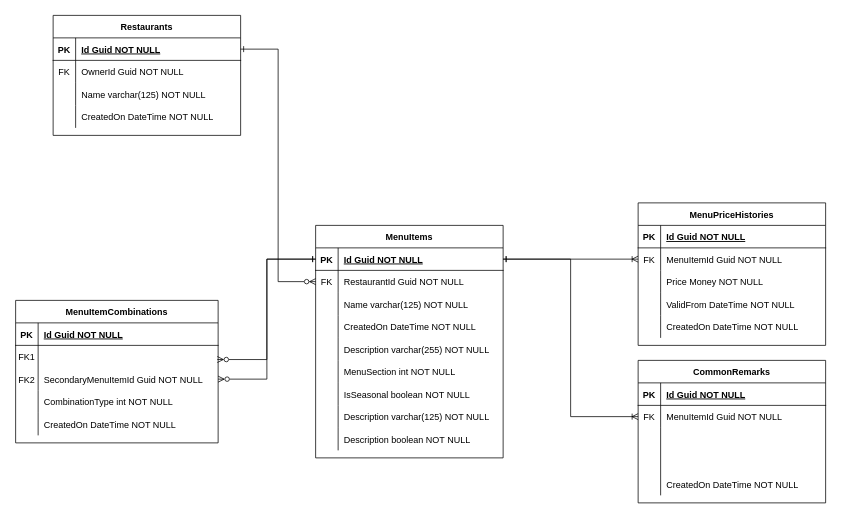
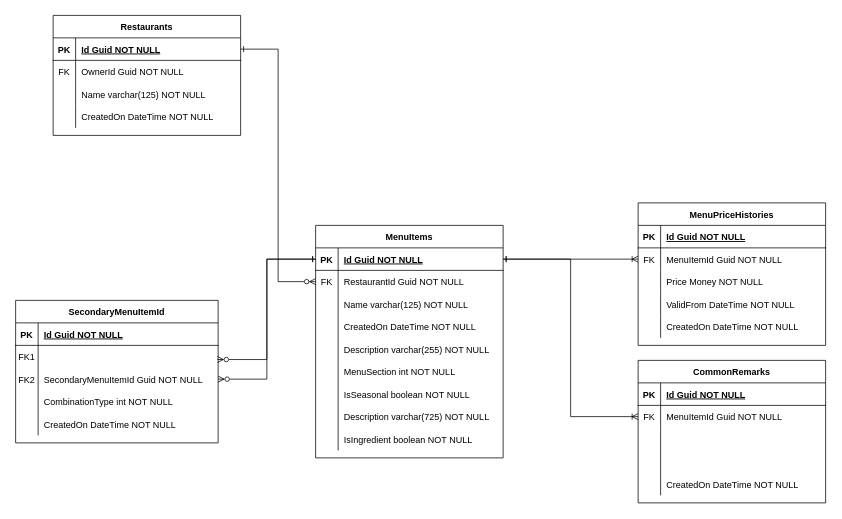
node "MenuItemCombinations": label "MenuItemCombinations" -> "SecondaryMenuItemId"
node "Description varchar(125) NOT NULL": label "Description varchar(125) NOT NULL" -> "Description varchar(725) NOT NULL"
node "Description boolean NOT NULL": label "Description boolean NOT NULL" -> "IsIngredient boolean NOT NULL"
